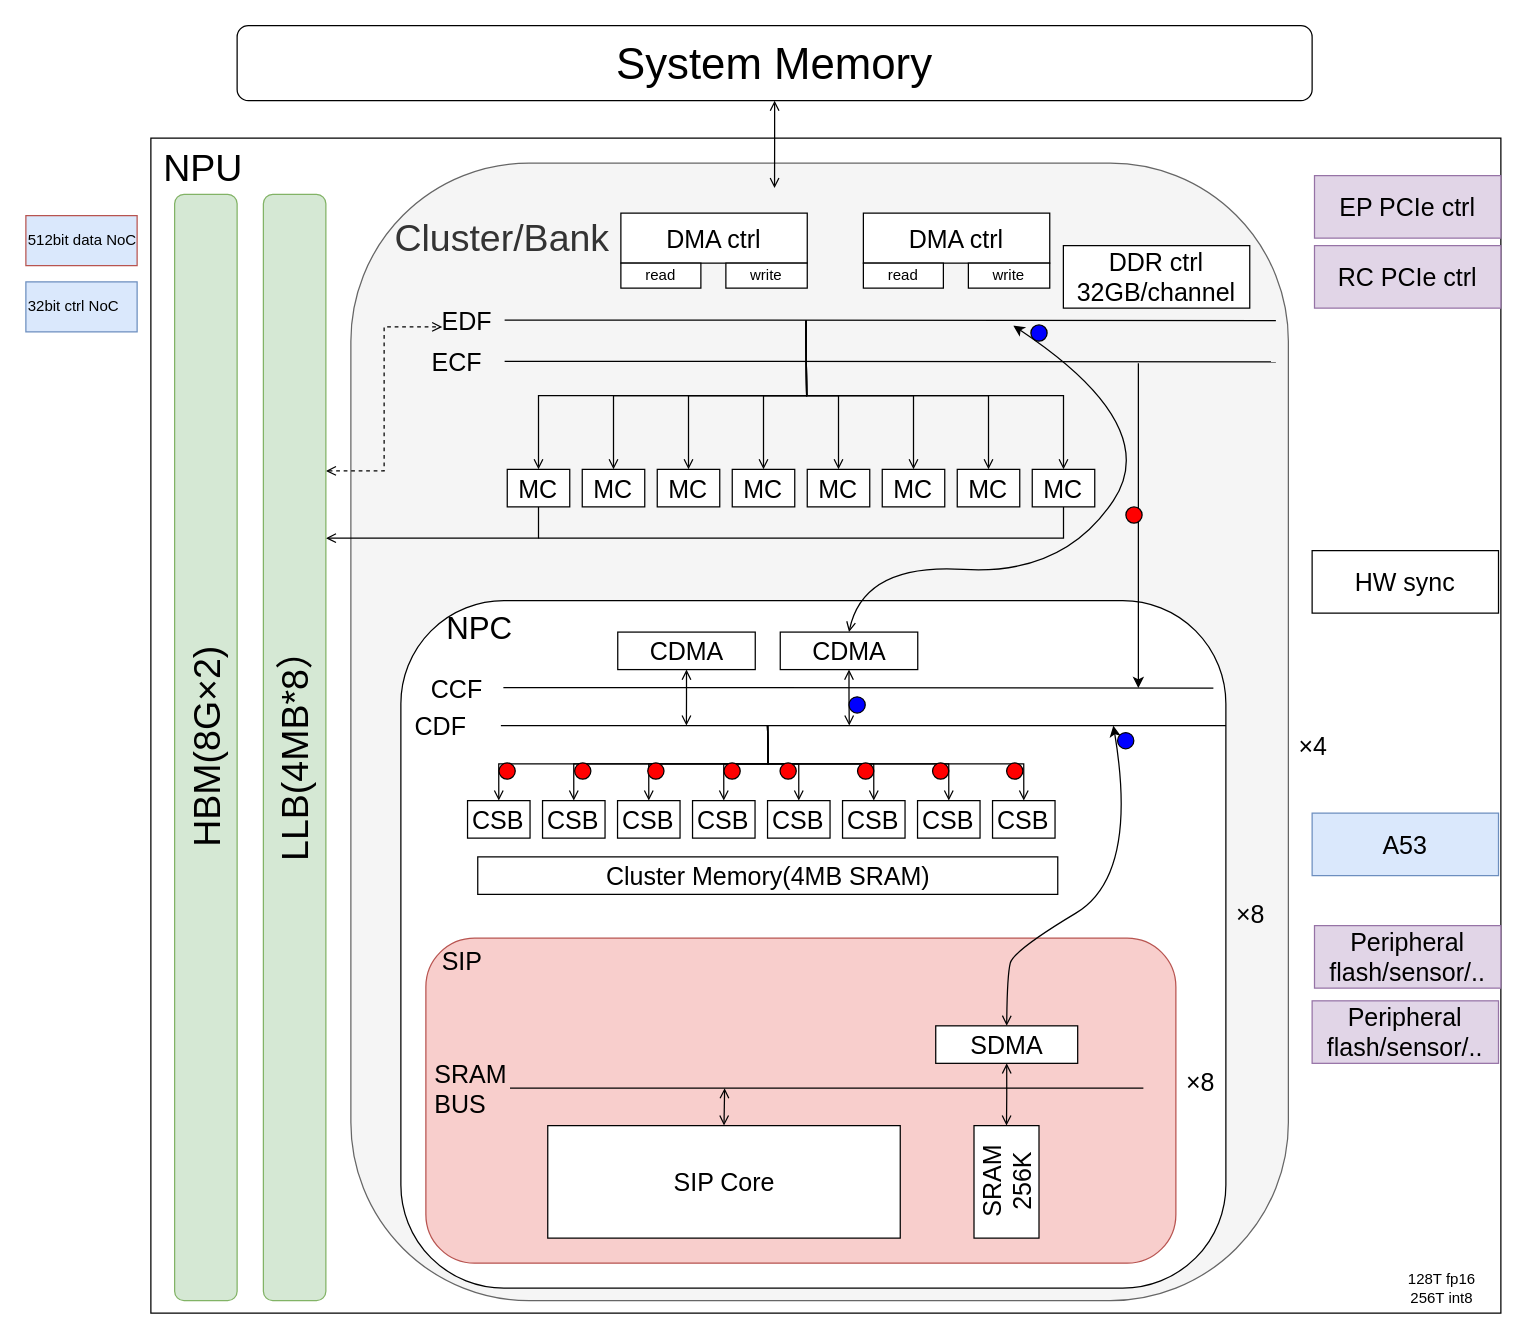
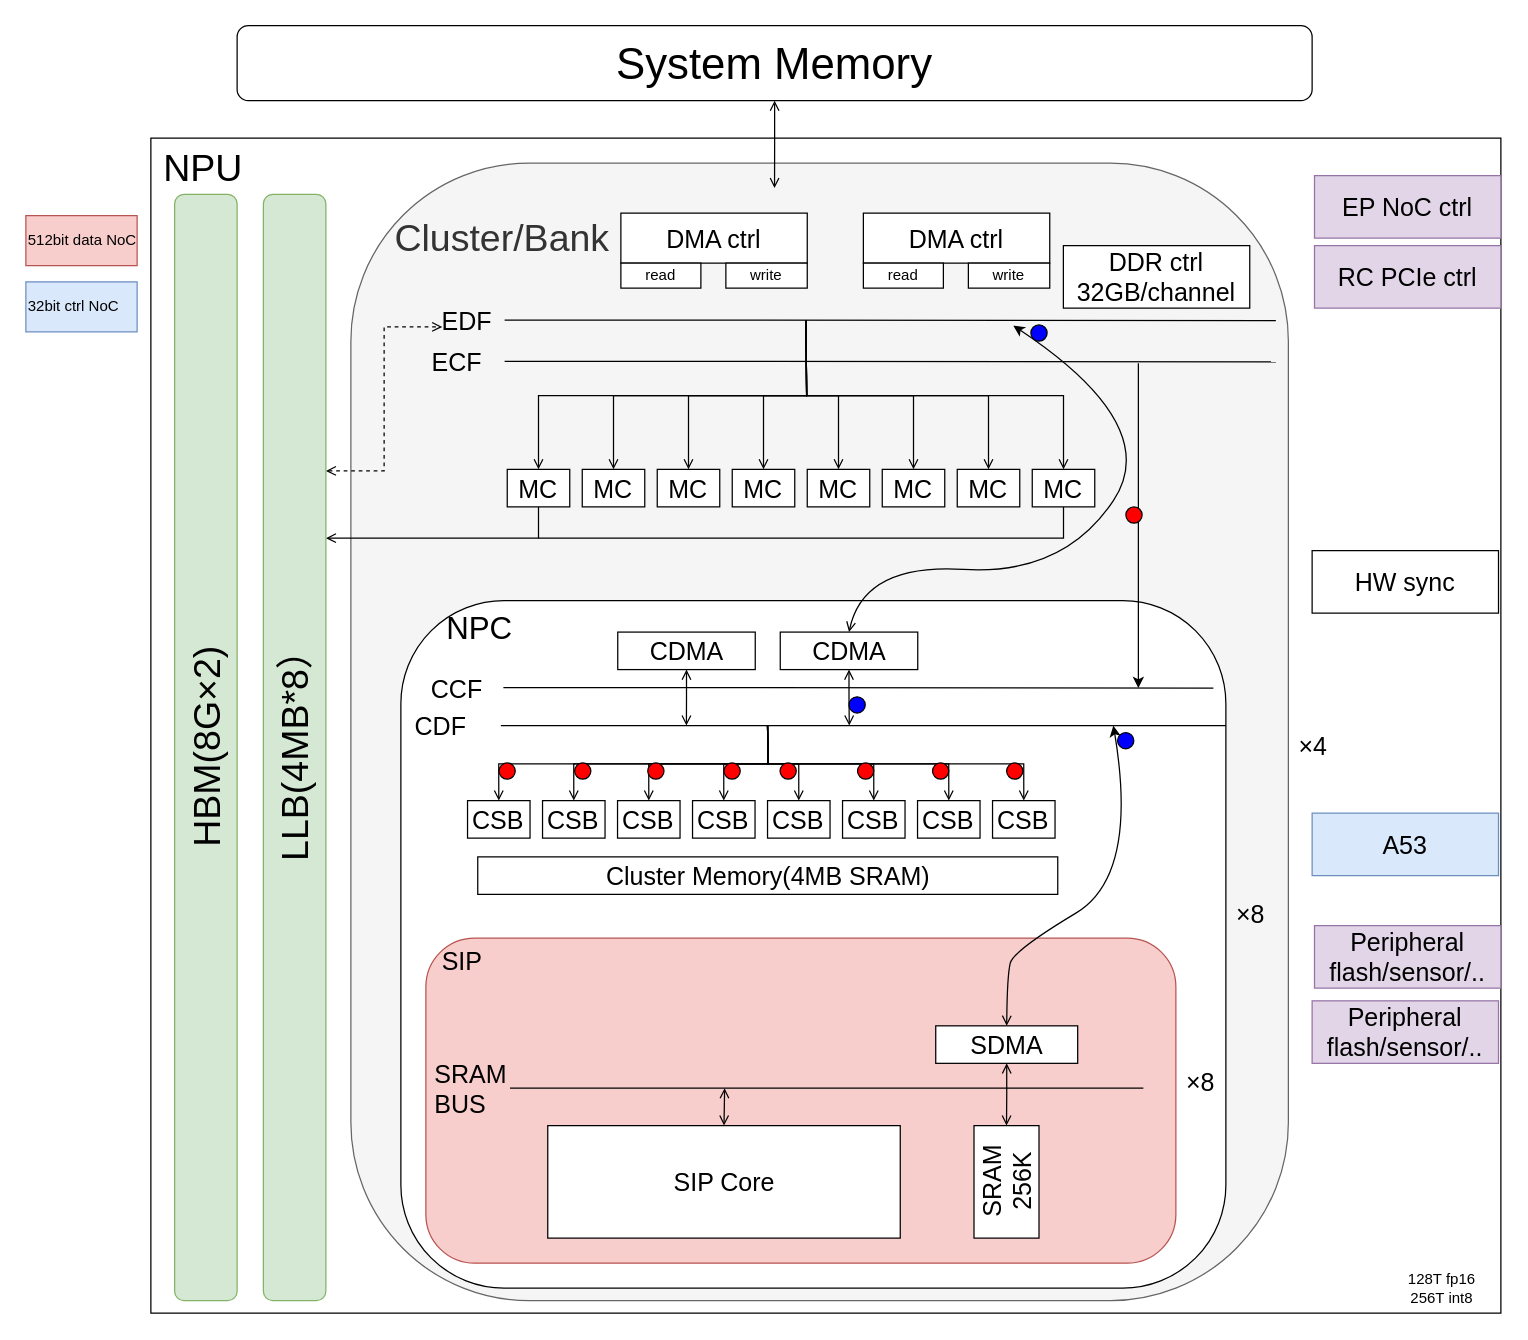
node "EP PCIe ctrl": label "EP PCIe ctrl" -> "EP NoC ctrl"
node "512bit data NoC": fillcolor #dae8fc -> #f8cecc
